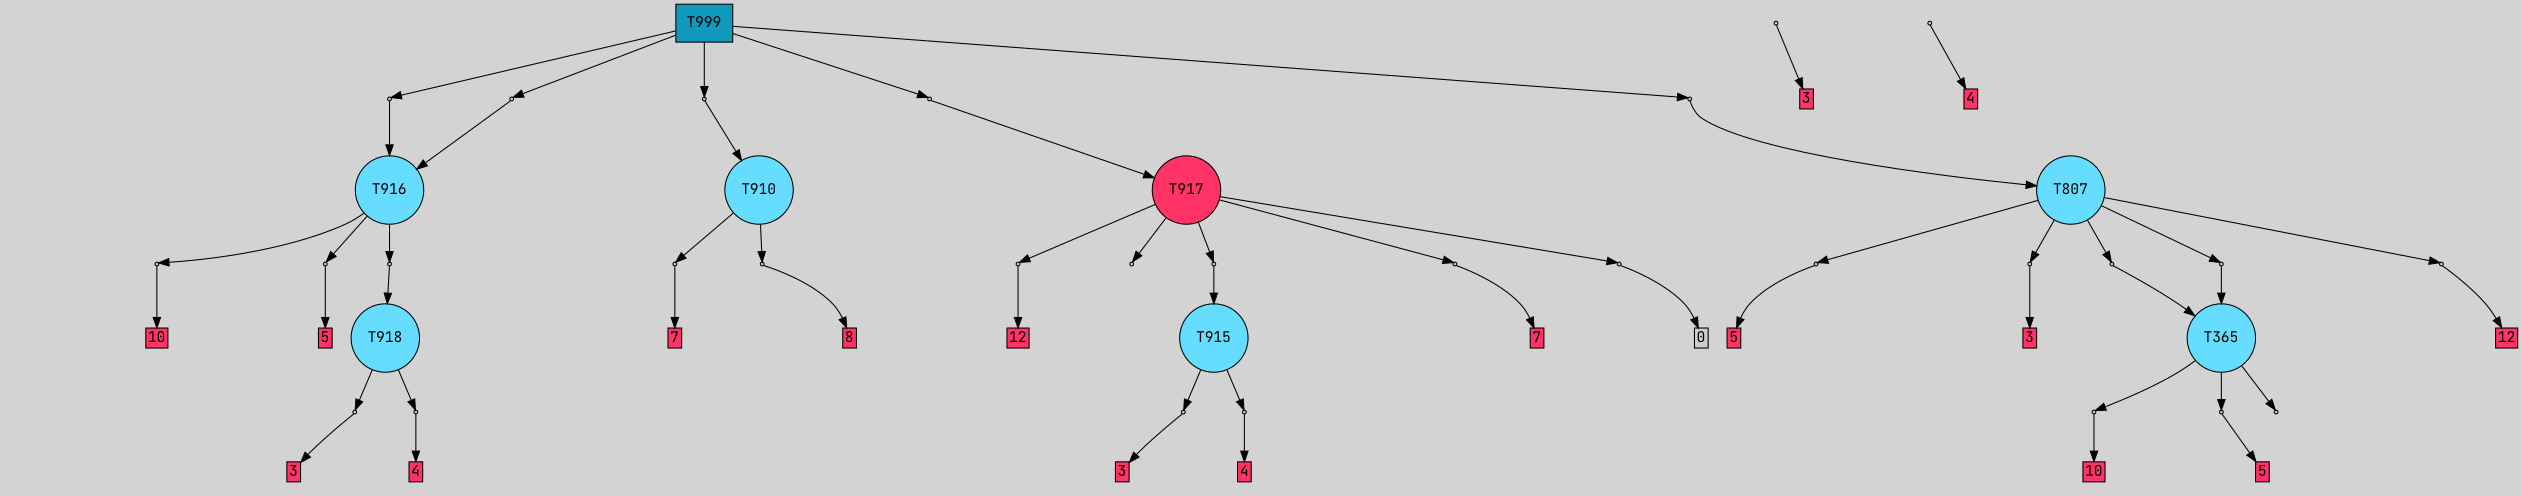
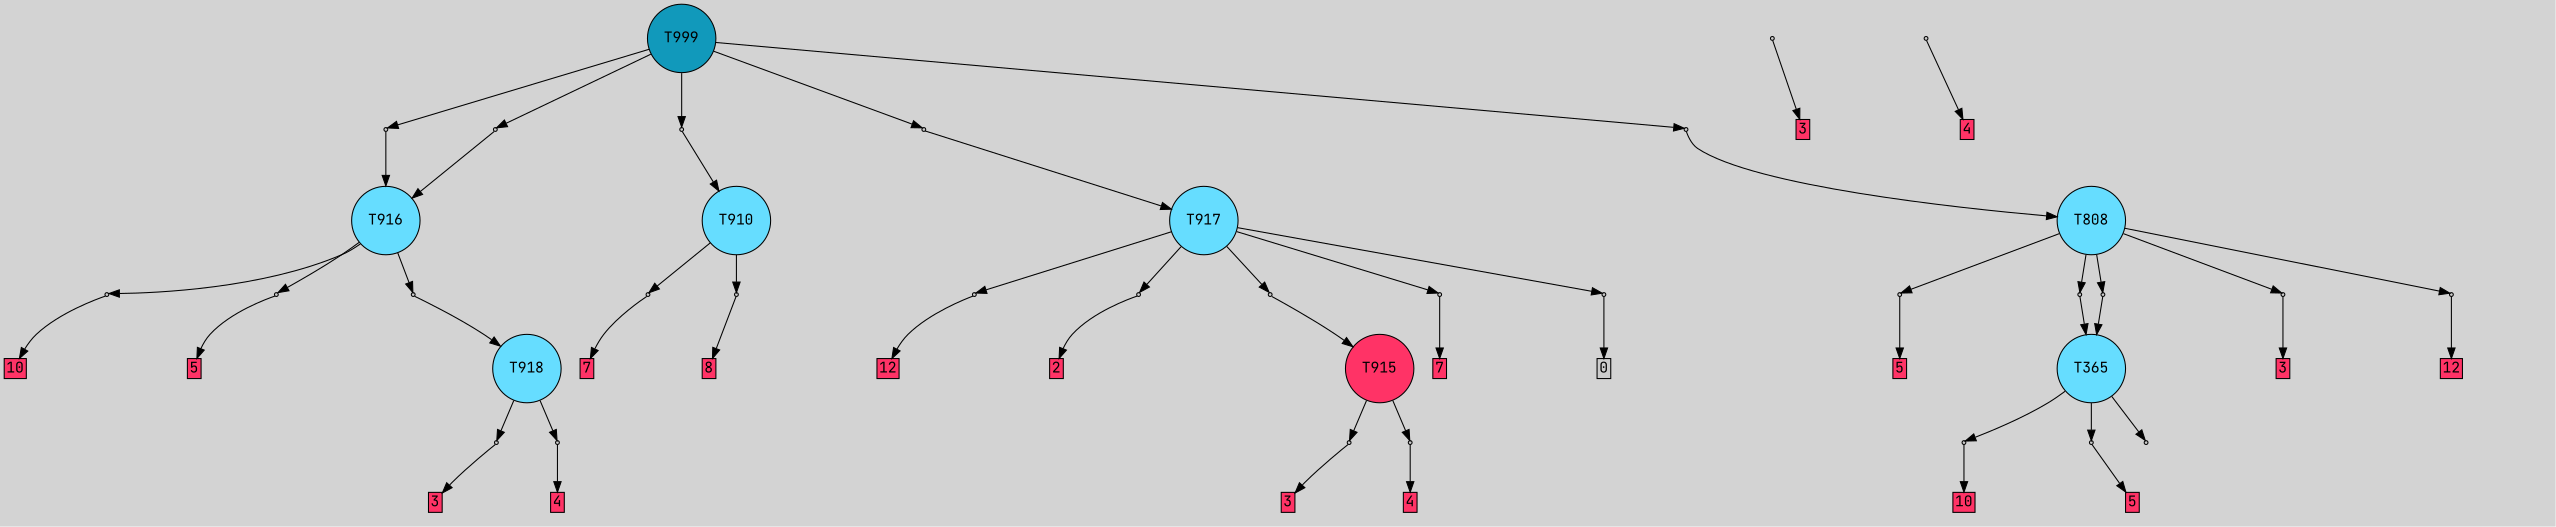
node "T999": shape box -> circle
node "T917": fillcolor #ff3366 -> #66ddff
node "T807": label "T807" -> "T808"
node "T915": fillcolor #66ddff -> #ff3366
node "2": added
